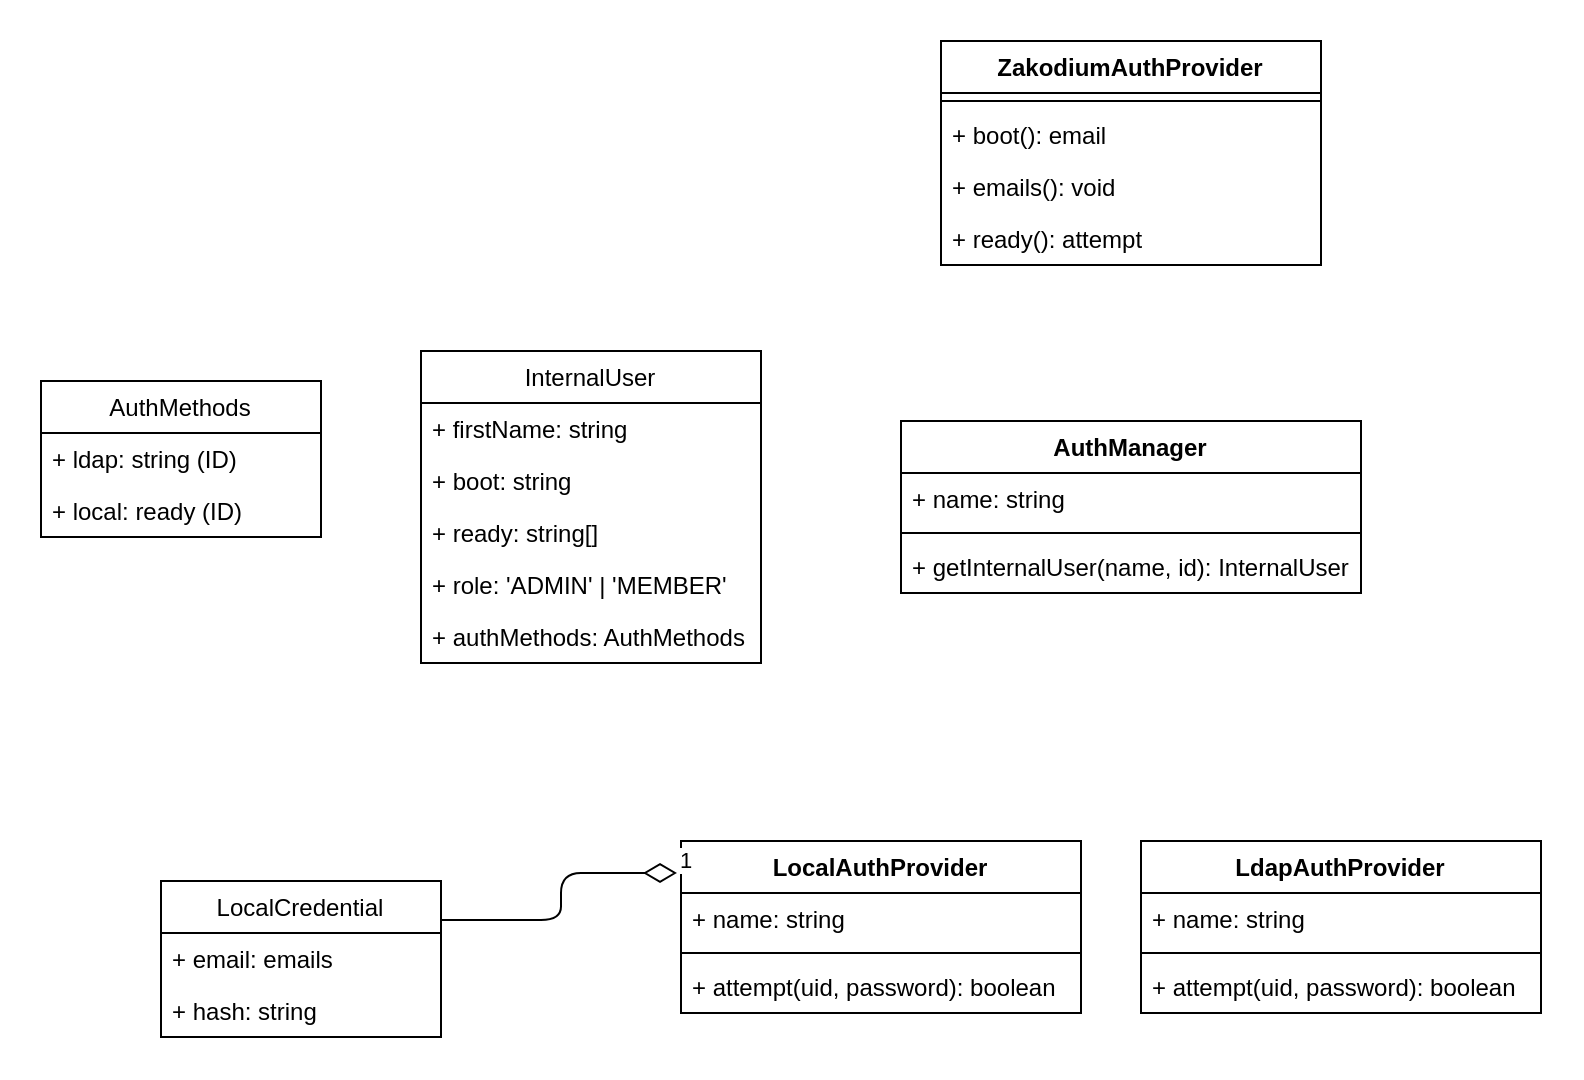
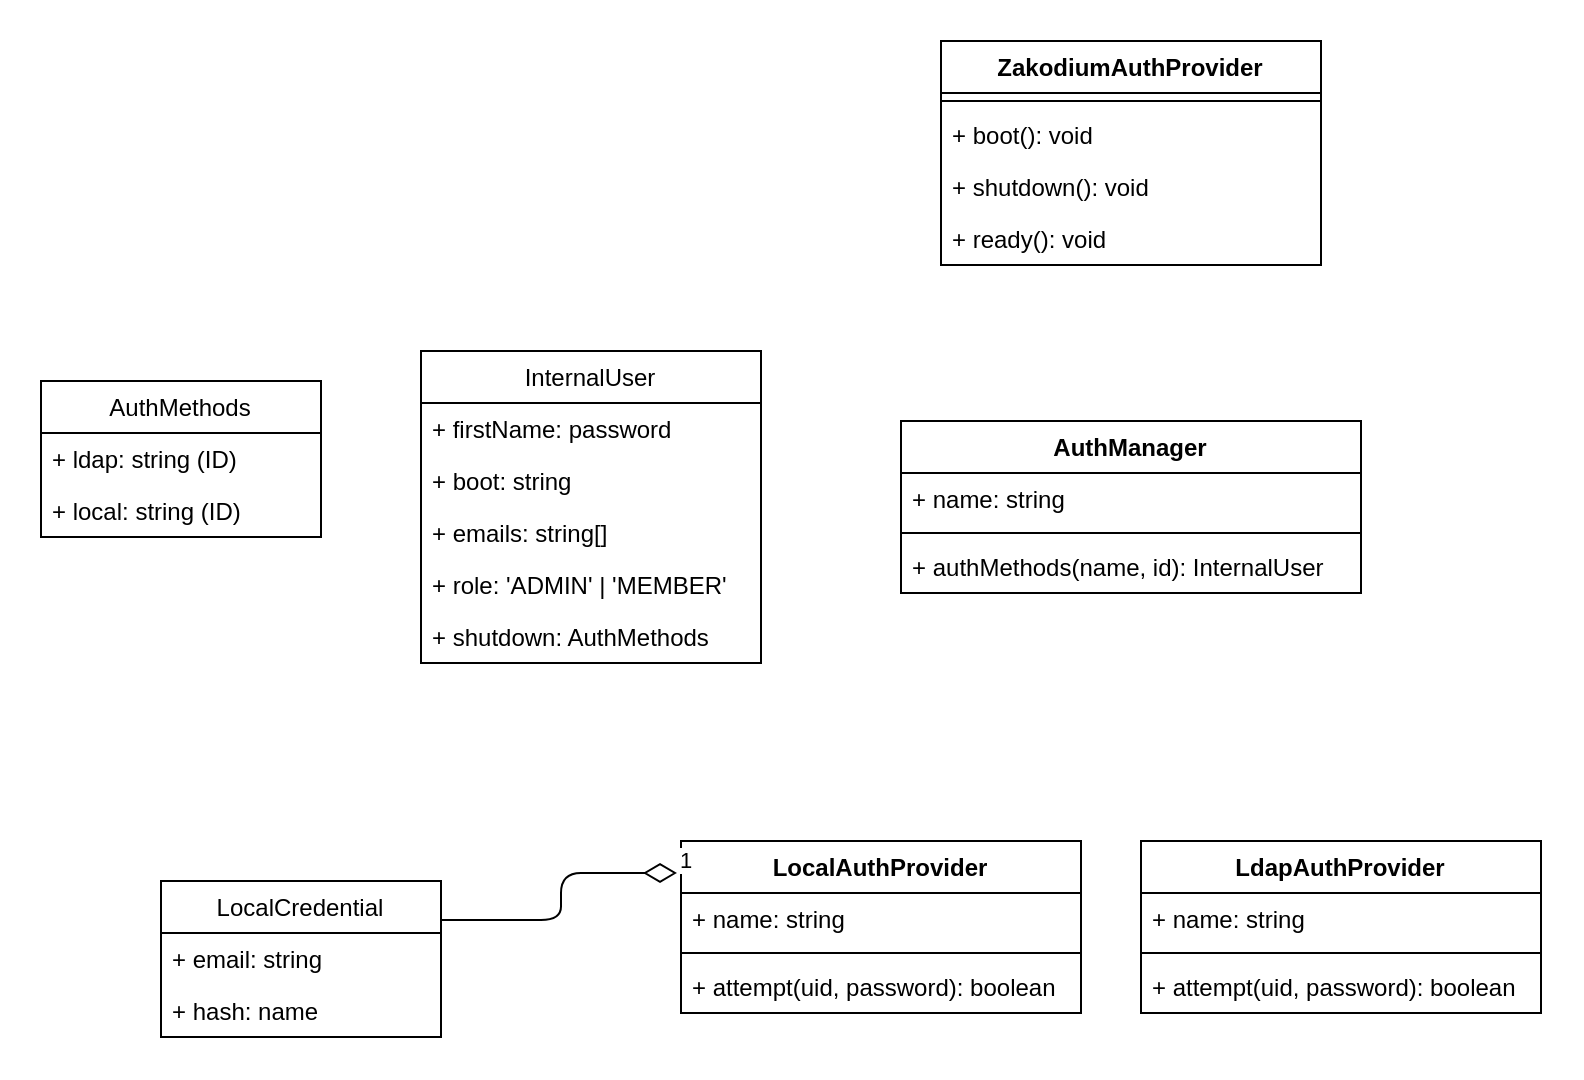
node "+ boot(): email": label "+ boot(): email" -> "+ boot(): void"
node "+ emails(): void": label "+ emails(): void" -> "+ shutdown(): void"
node "+ ready(): attempt": label "+ ready(): attempt" -> "+ ready(): void"
node "+ firstName: string": label "+ firstName: string" -> "+ firstName: password"
node "+ local: ready (ID)": label "+ local: ready (ID)" -> "+ local: string (ID)"
node "+ ready: string[]": label "+ ready: string[]" -> "+ emails: string[]"
node "+ getInternalUser(name, id): InternalUser": label "+ getInternalUser(name, id): InternalUser" -> "+ authMethods(name, id): InternalUser"
node "+ authMethods: AuthMethods": label "+ authMethods: AuthMethods" -> "+ shutdown: AuthMethods"
node "+ email: emails": label "+ email: emails" -> "+ email: string"
node "+ hash: string": label "+ hash: string" -> "+ hash: name"
